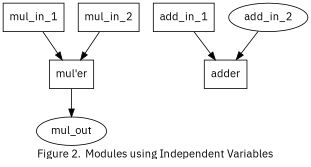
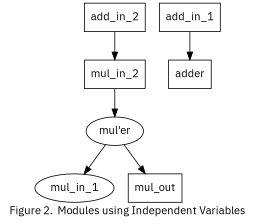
node "mul_in_1": shape box -> ellipse
node "add_in_2": shape ellipse -> box
edge "add_in_2" -> "adder": now "add_in_2" -> "mul_in_2"
edge "mul_in_1" -> "mul'er": reversed
node "mul'er": shape box -> ellipse
node "mul_out": shape ellipse -> box
